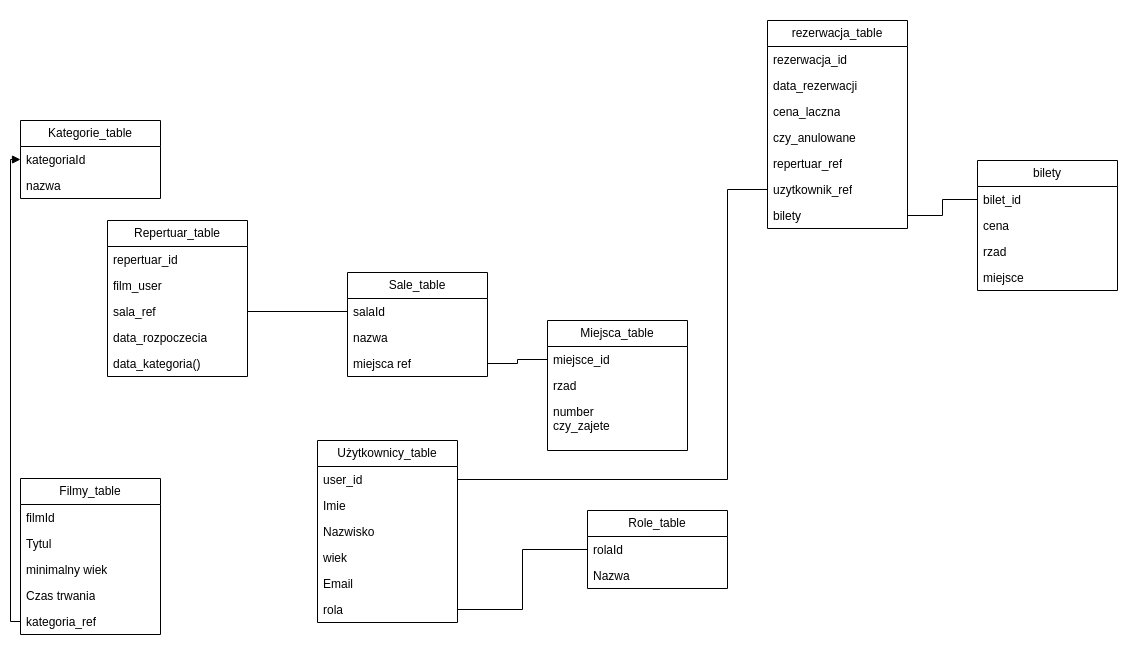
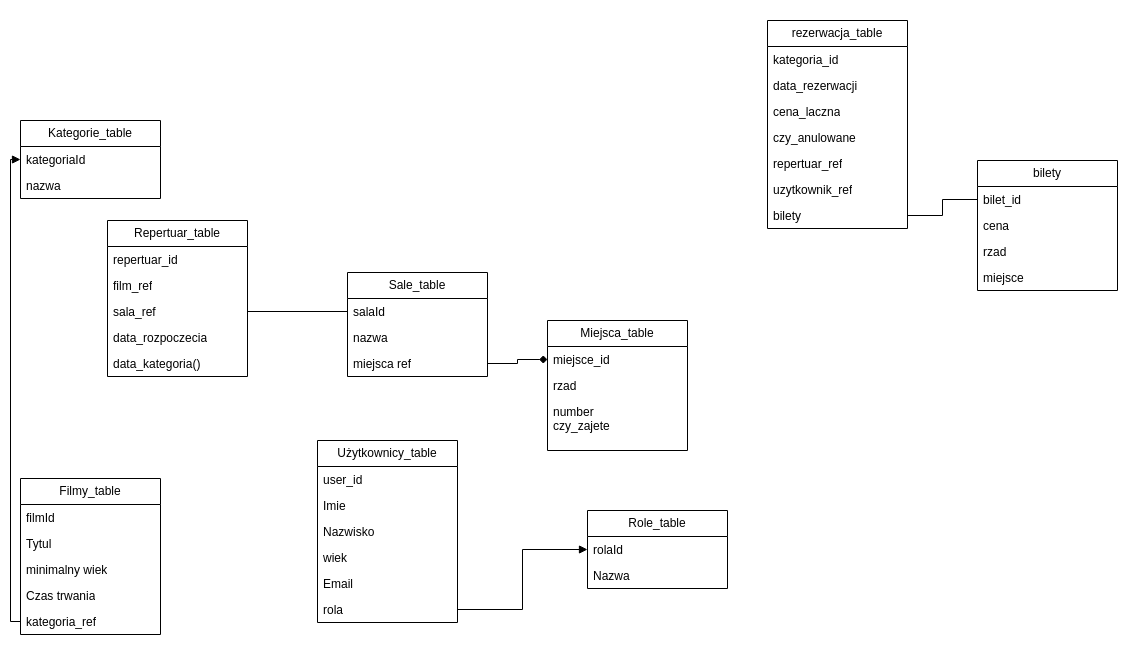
node "rezerwacja_id": label "rezerwacja_id" -> "kategoria_id"
node "film_user": label "film_user" -> "film_ref"
edge "miejsce_id" -- "miejsca ref": arrowhead none -> diamond
edge "uzytkownik_ref" -- "user_id": removed
edge "rolaId" -- "rola": arrowhead none -> block
